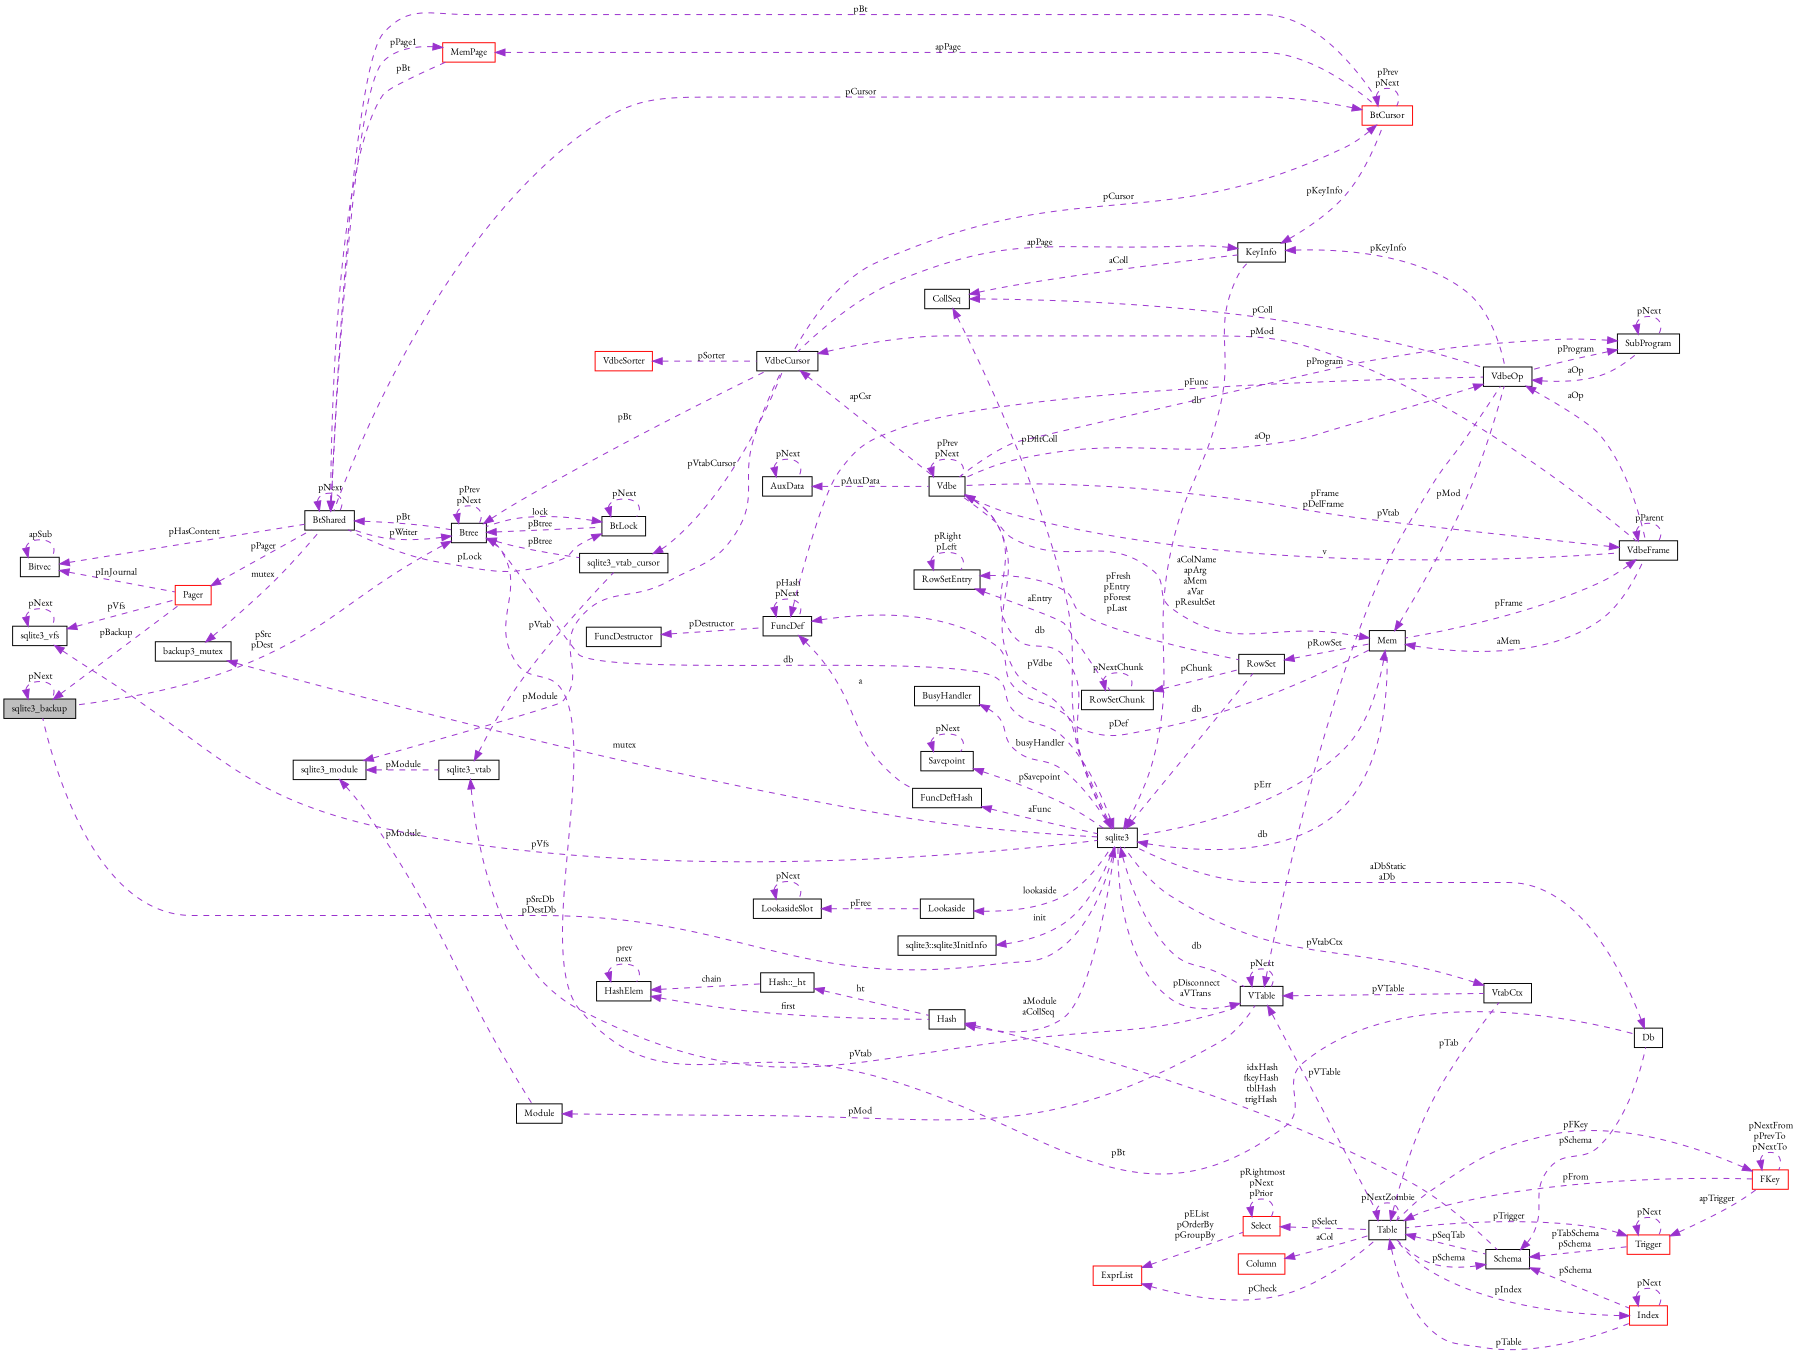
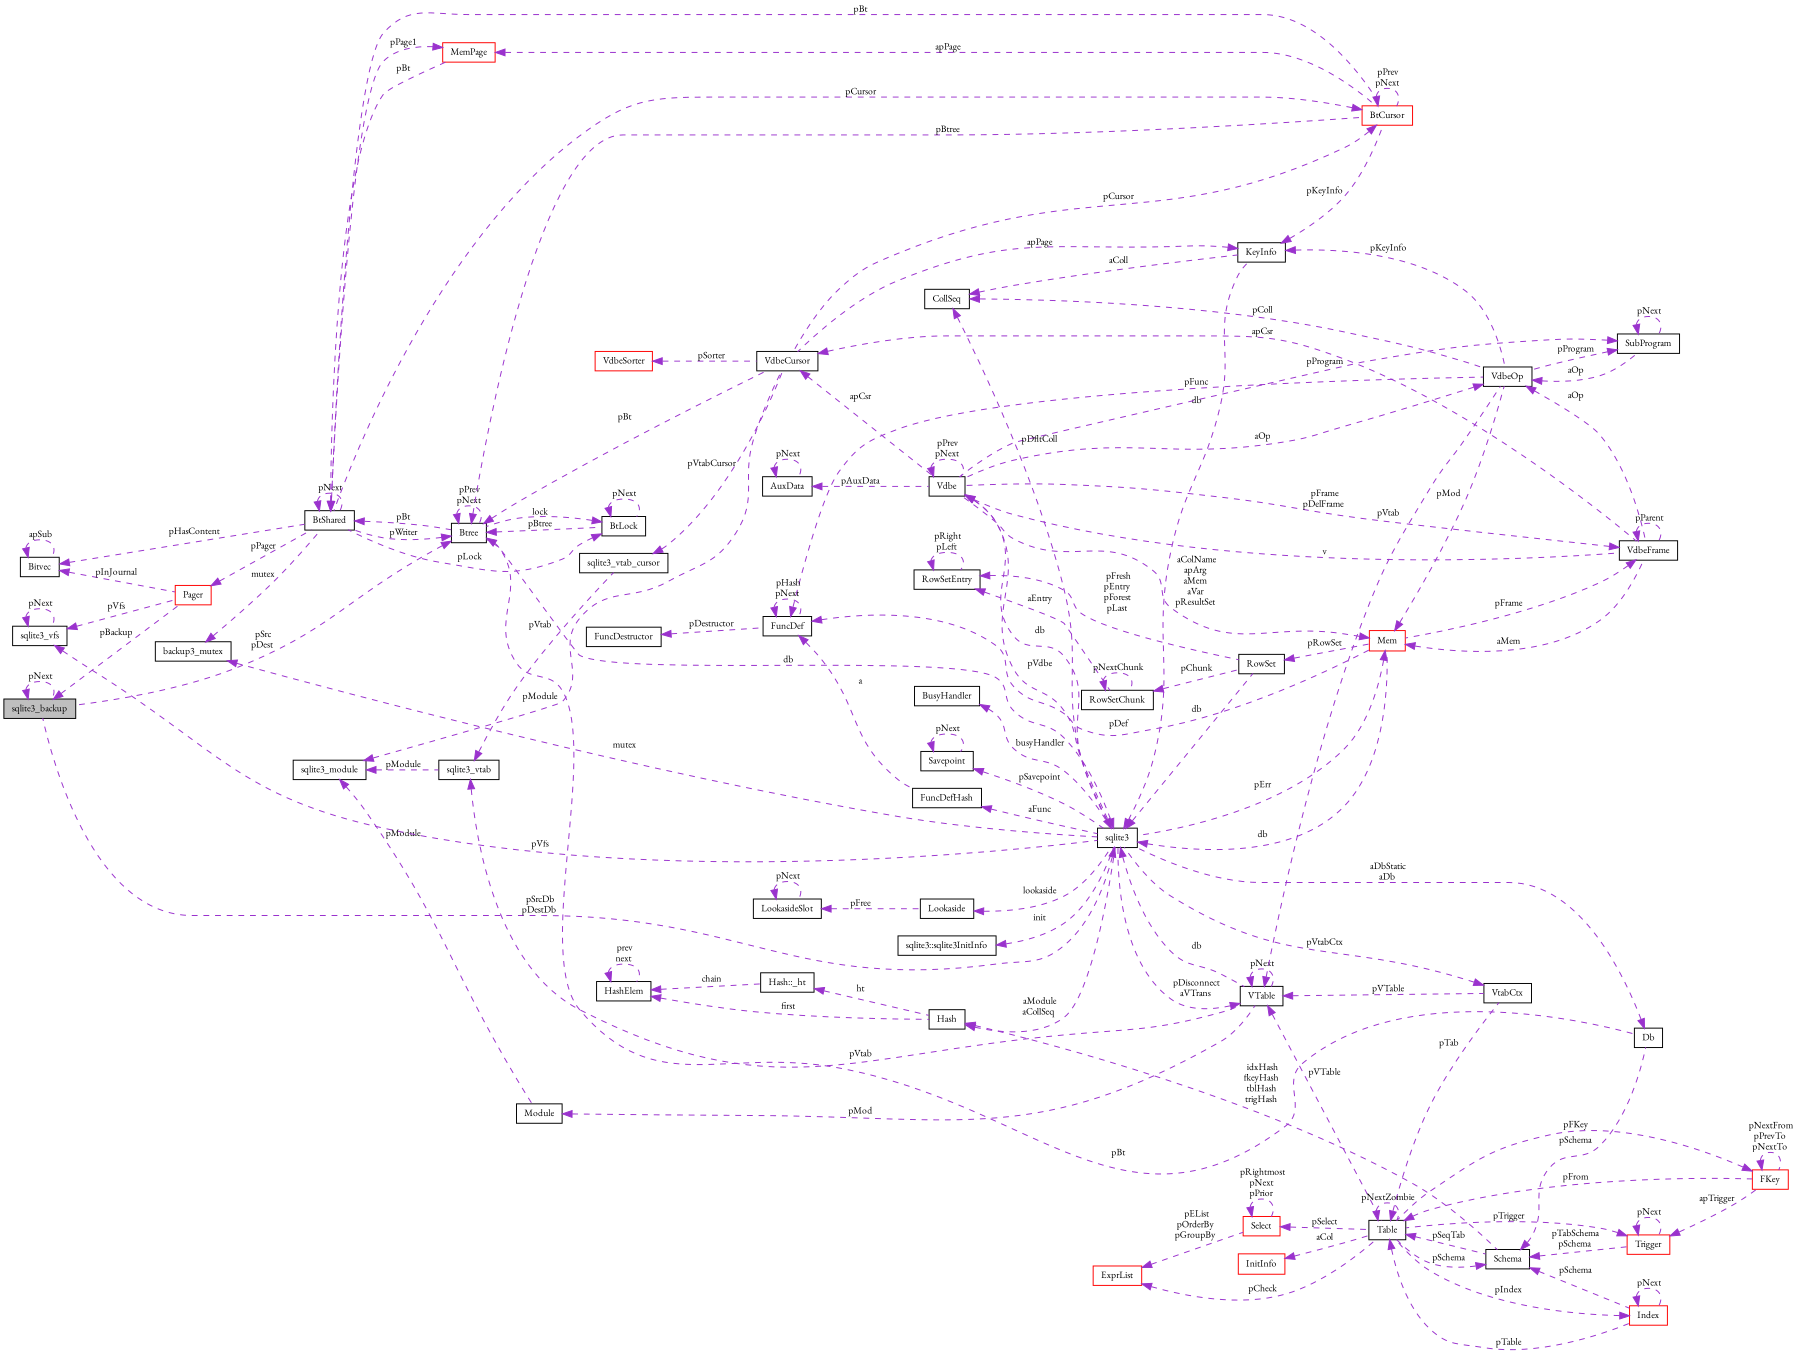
edge "VdbeFrame" -> "VdbeCursor": label " pMod" -> " apCsr"
edge "sqlite3_vtab_cursor" -> "Btree": now "BtCursor" -> "Btree"
node "Mem": color black -> red
node "Column": label "Column" -> "InitInfo"
